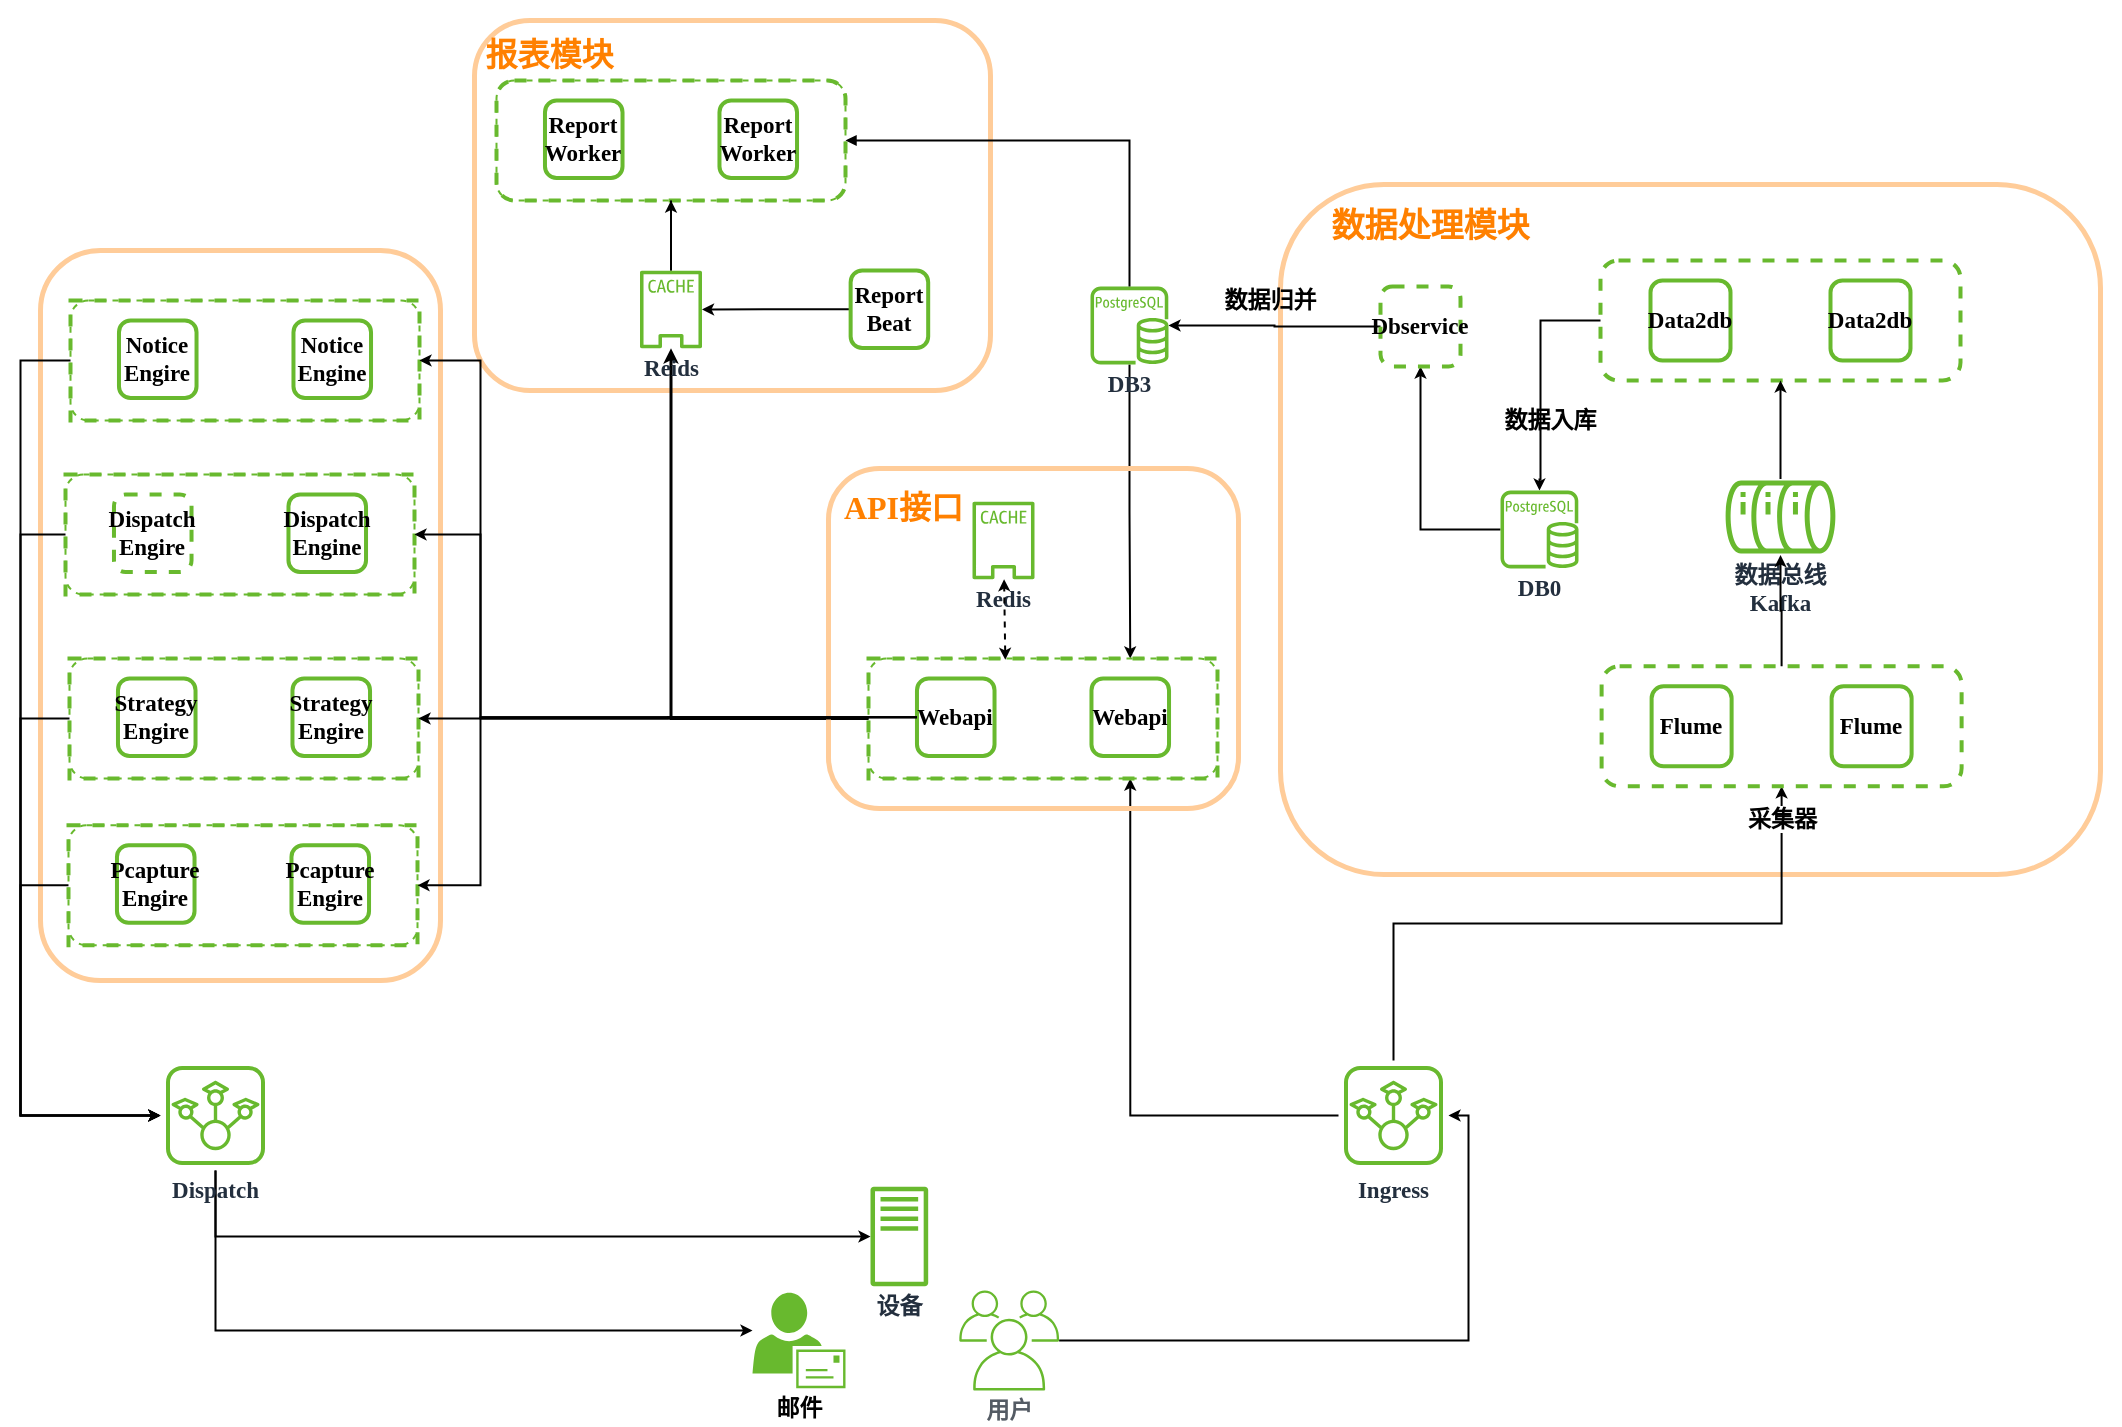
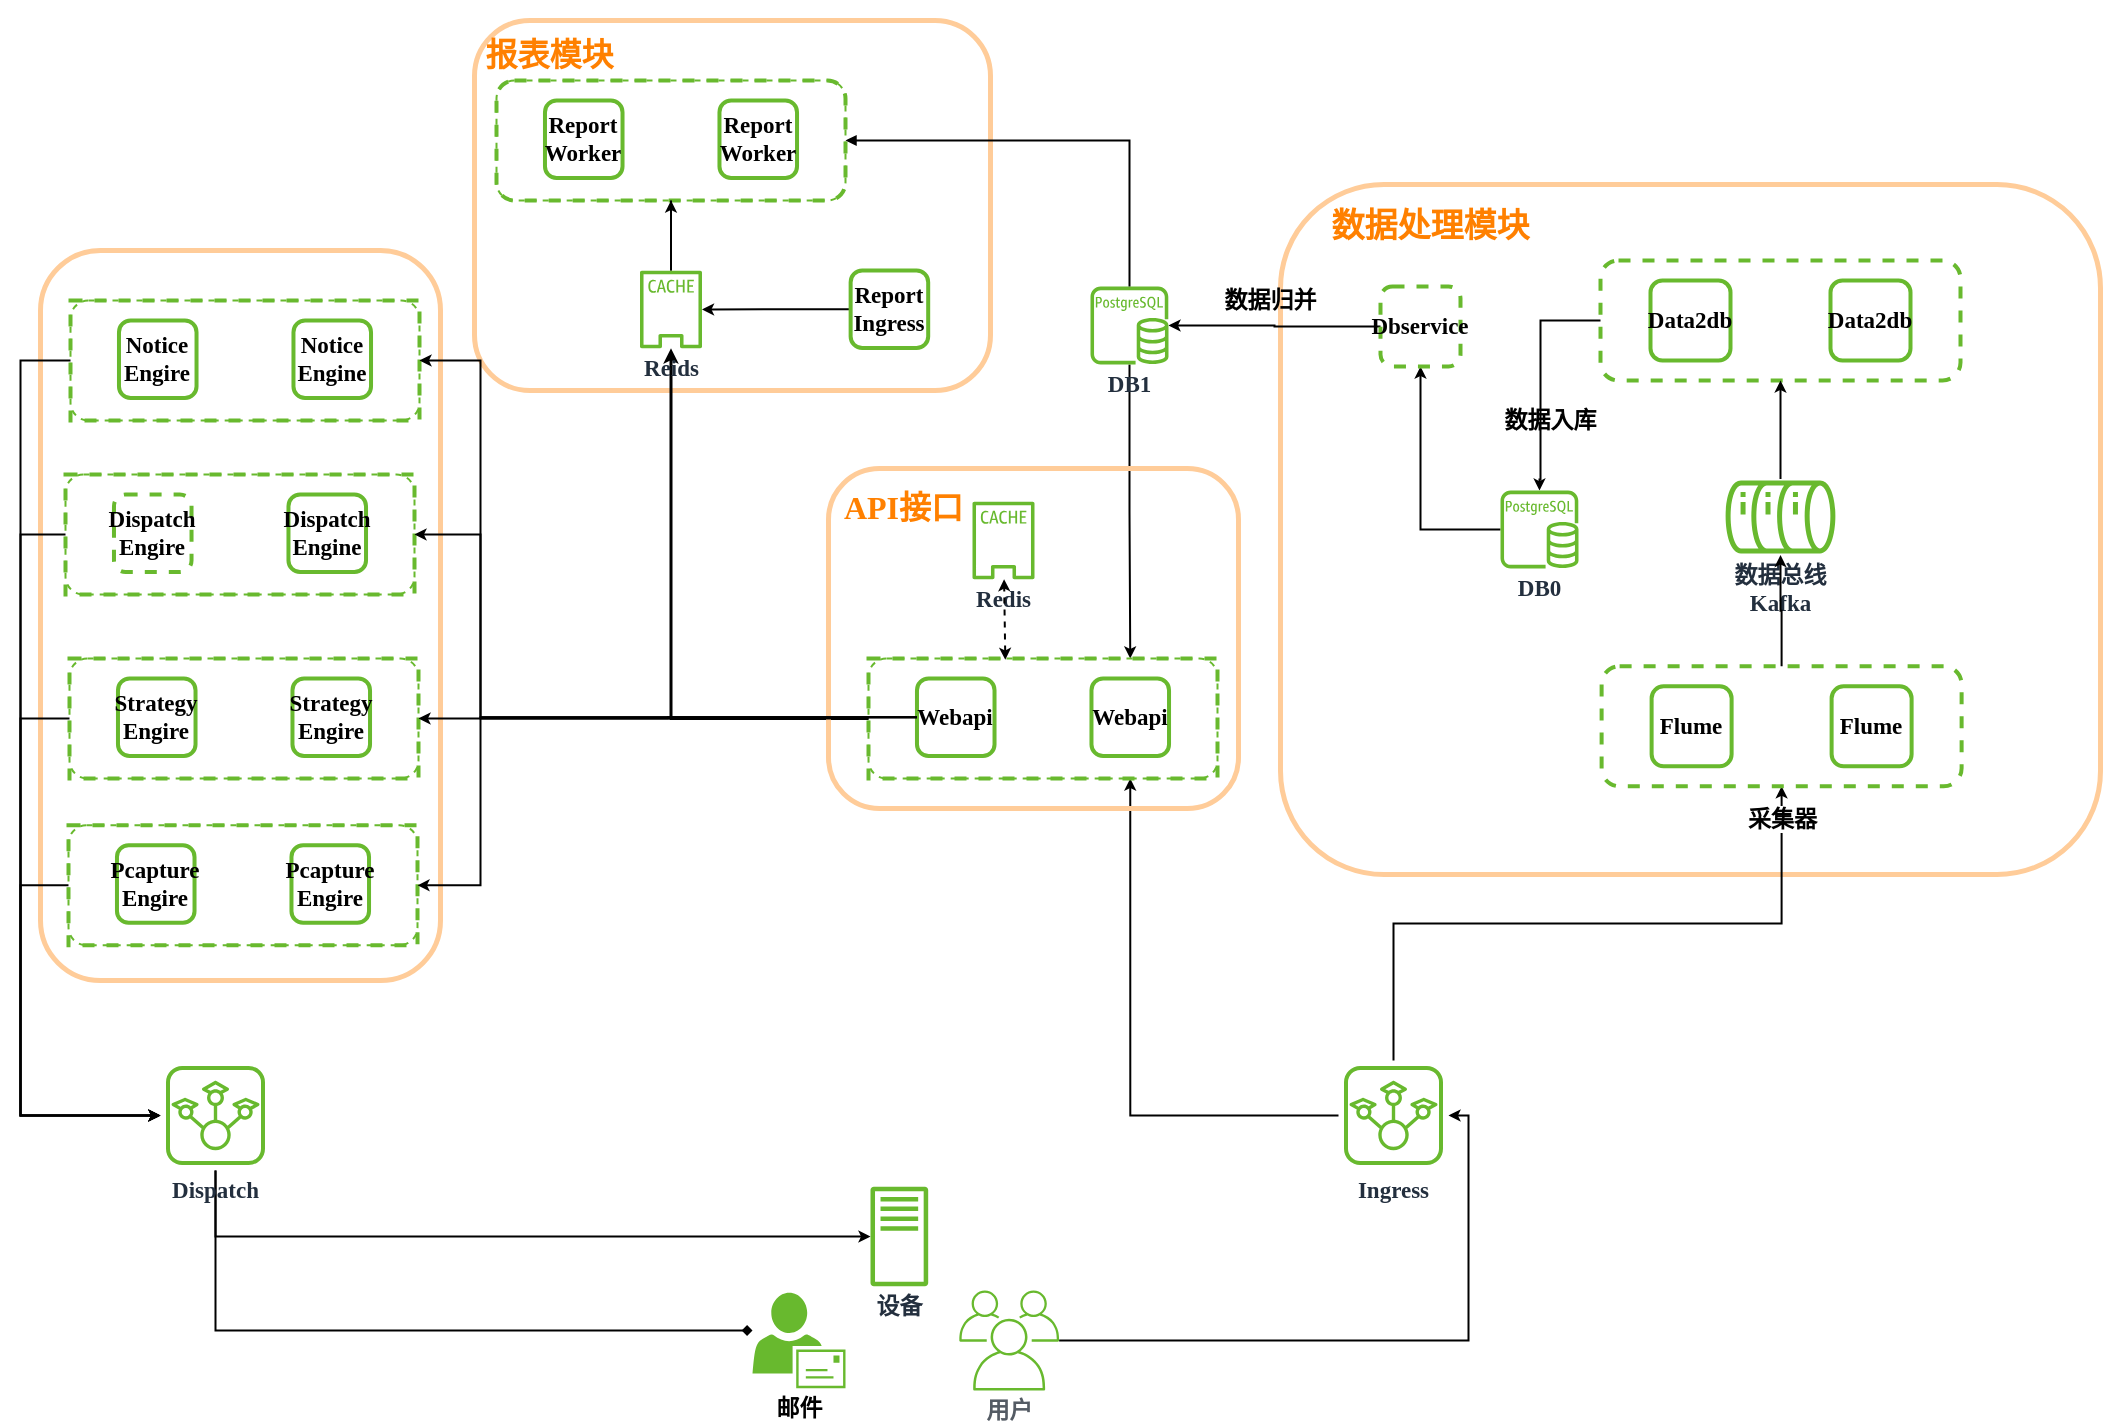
node "Report Beat": label "Report Beat" -> "Report Ingress"
node "DB3": label "DB3" -> "DB1"
edge "Dispatch" -> "邮件": arrowhead classic -> diamond
